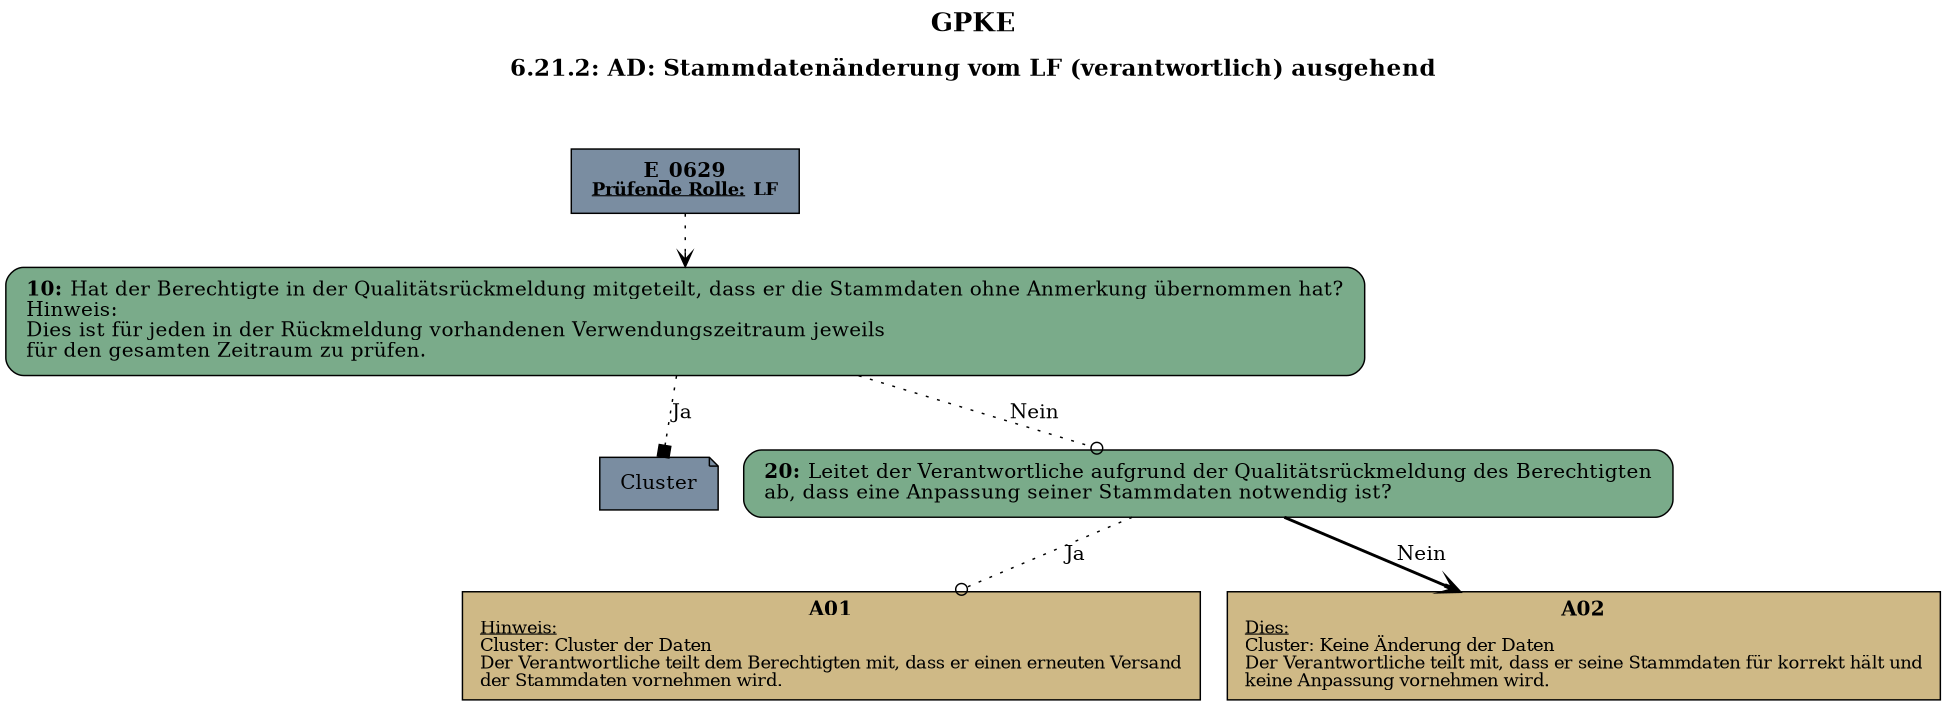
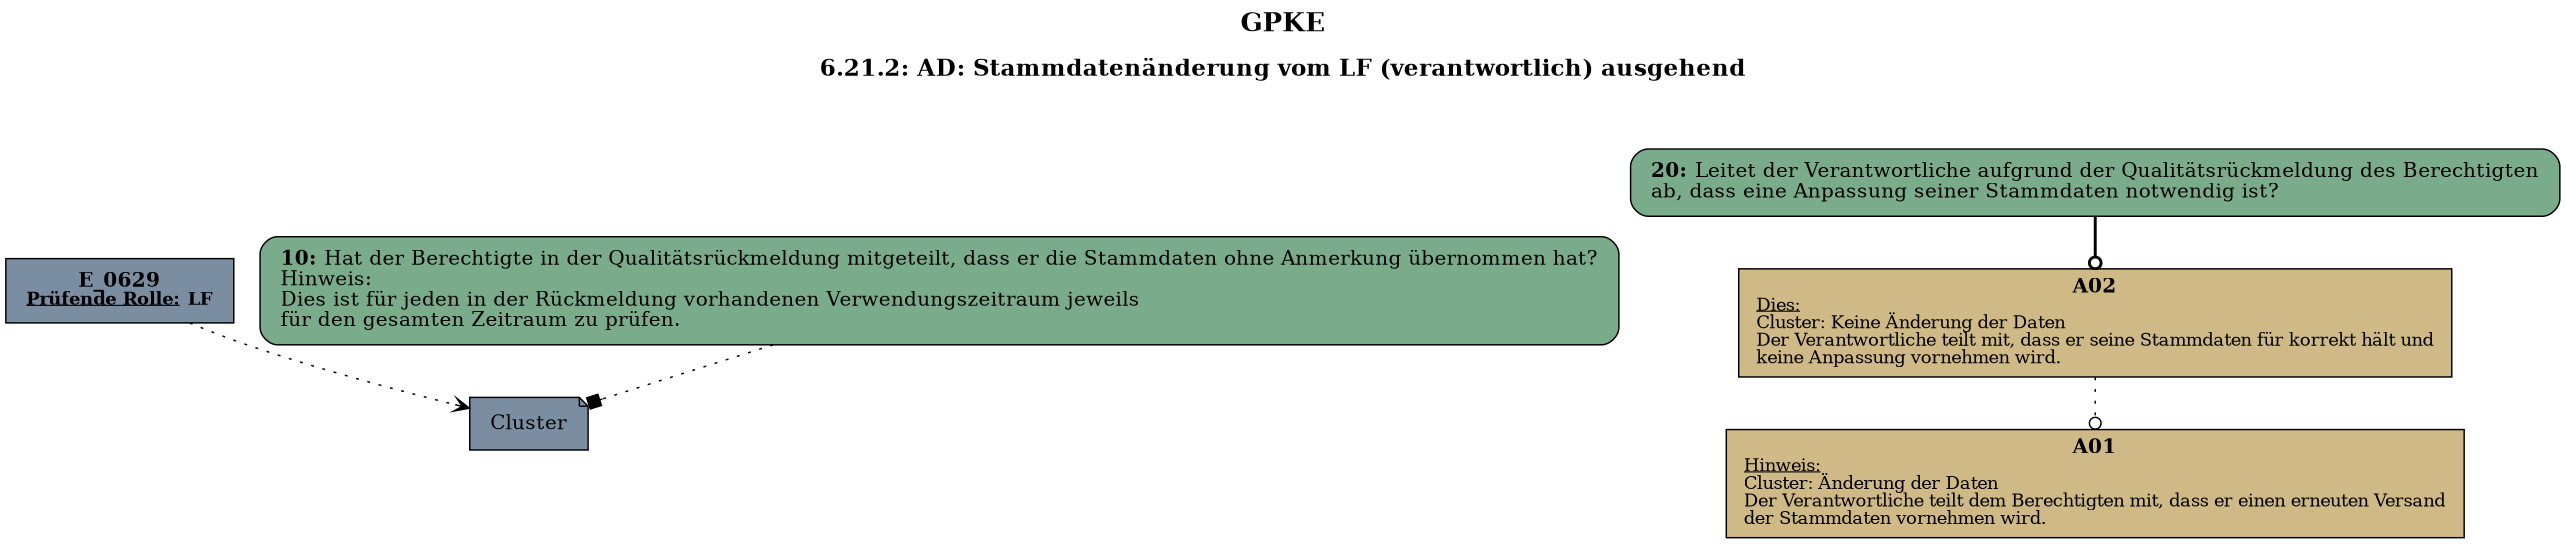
edge "E_0629" -> "10:": now "E_0629" -> "Cluster"
edge "10:" -> "20:": removed, label "Nein"
edge "20:" -> "A01": now "A02" -> "A01"
edge "20:" -> "A02": arrowhead vee -> odot
node "A01": text "Cluster: Cluster der Daten" -> "Cluster: Änderung der Daten"
